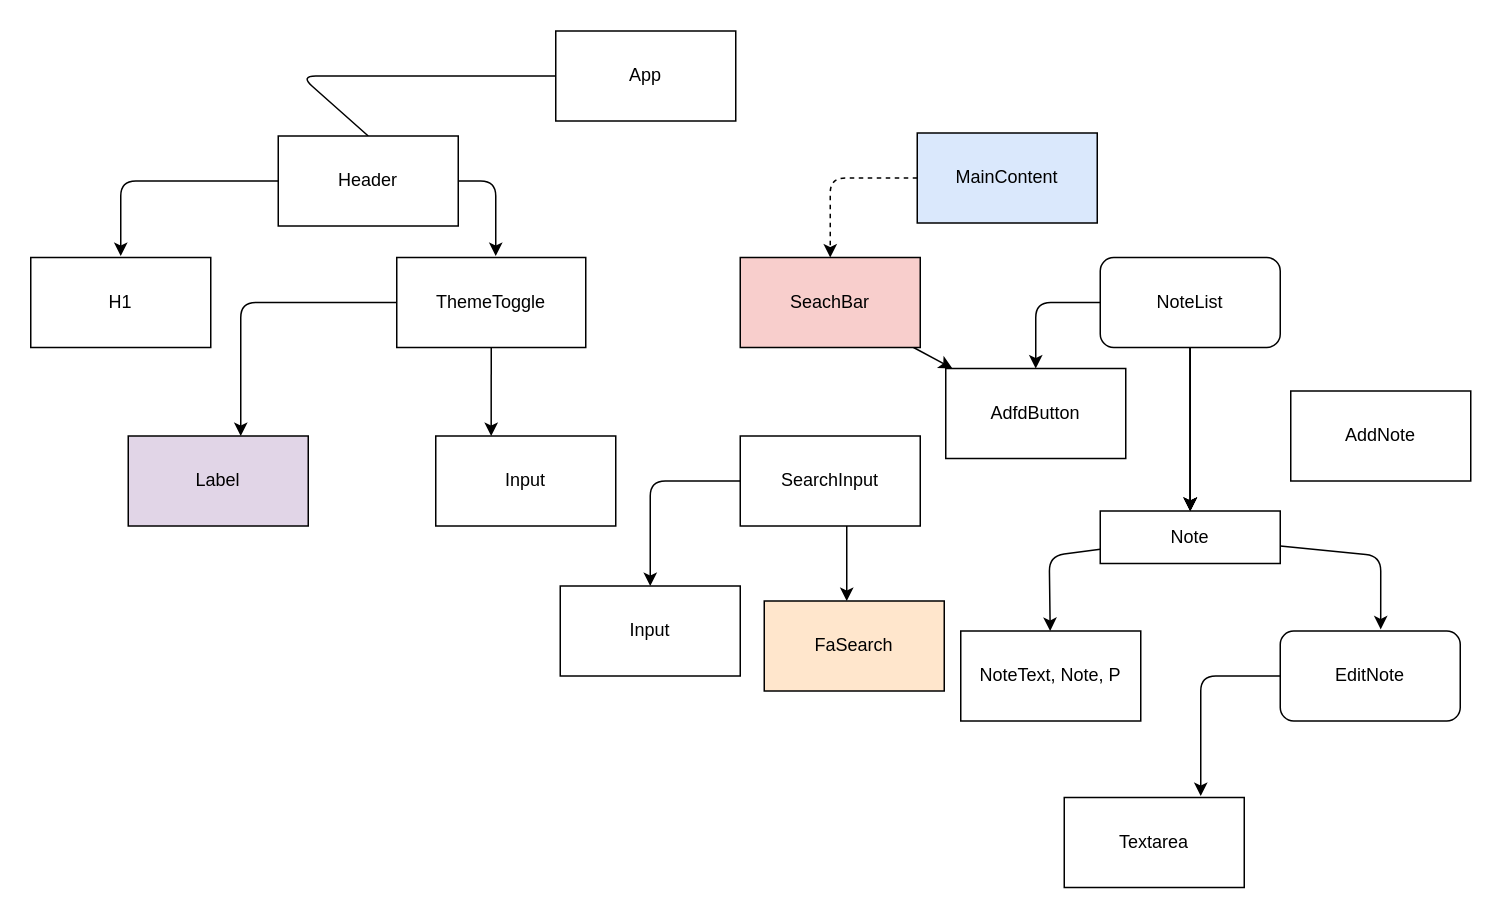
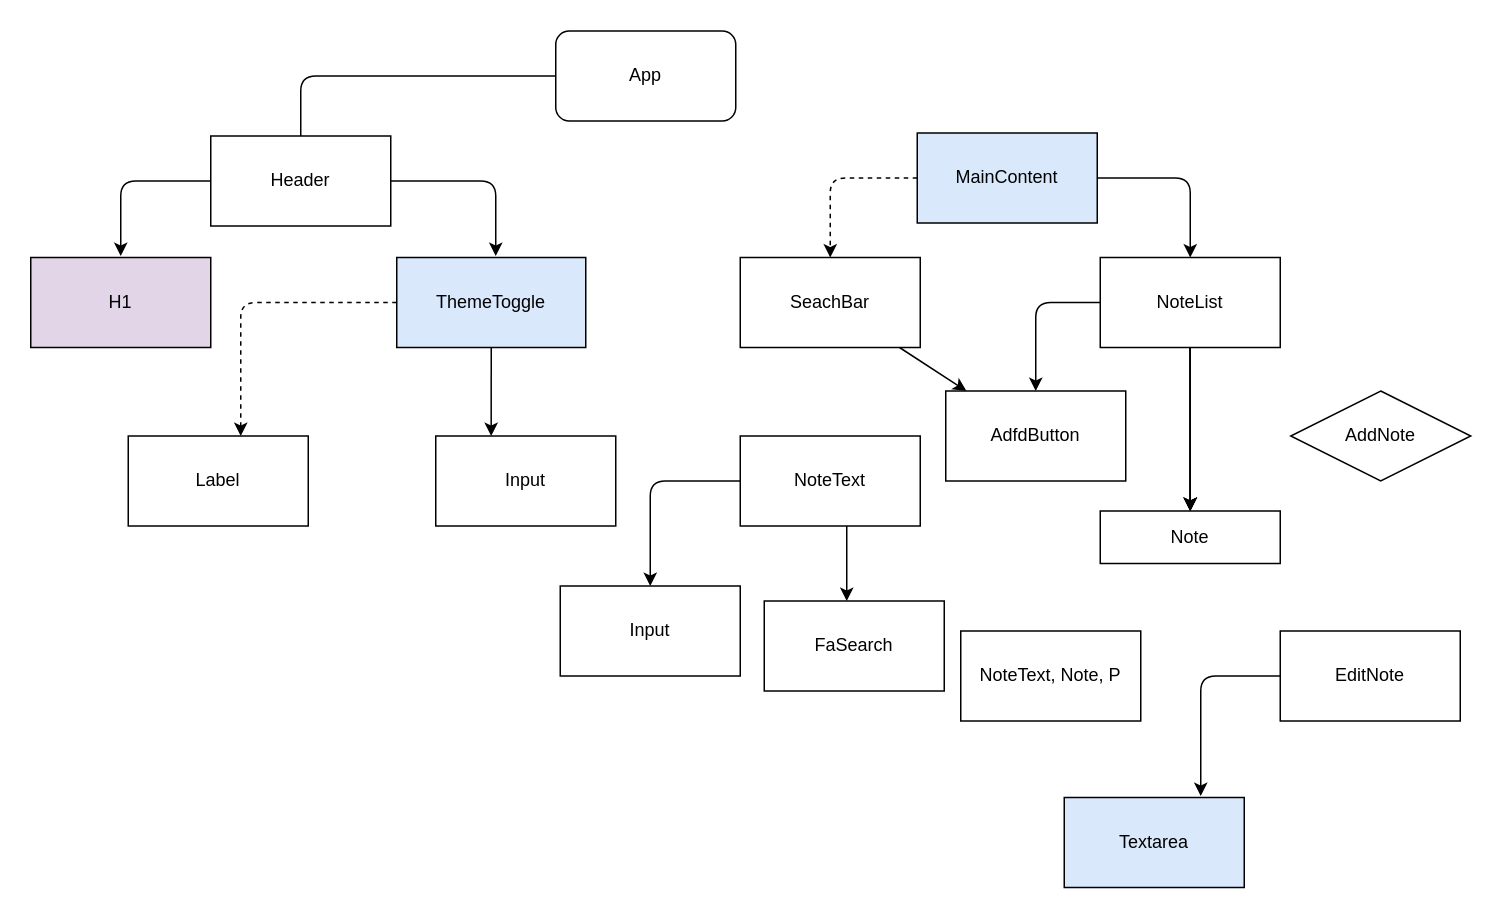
node "App": shape rectangle -> rounded rectangle
edge "MainContent" -> "NoteList": added
node "Header": moved (368, 181) -> (301, 181)
node "H1": fillcolor #ffffff -> #e1d5e7
edge "ThemeToggle" -> "Label": style solid -> dashed
node "ThemeToggle": fillcolor #ffffff -> #dae8fc
node "SeachBar": fillcolor #f8cecc -> #ffffff
node "NoteList": shape rounded rectangle -> rectangle
node "AdfdButton": moved (1036, 413) -> (1036, 436)
node "AddNote": shape rectangle -> diamond
node "Label": fillcolor #e1d5e7 -> #ffffff
node "SearchInput": label "SearchInput" -> "NoteText"
edge "Note" -> "EditNote": removed
edge "Note" -> "NoteText, Note, P": removed
node "FaSearch": fillcolor #ffe6cc -> #ffffff
node "EditNote": shape rounded rectangle -> rectangle
node "Textarea": fillcolor #ffffff -> #dae8fc
